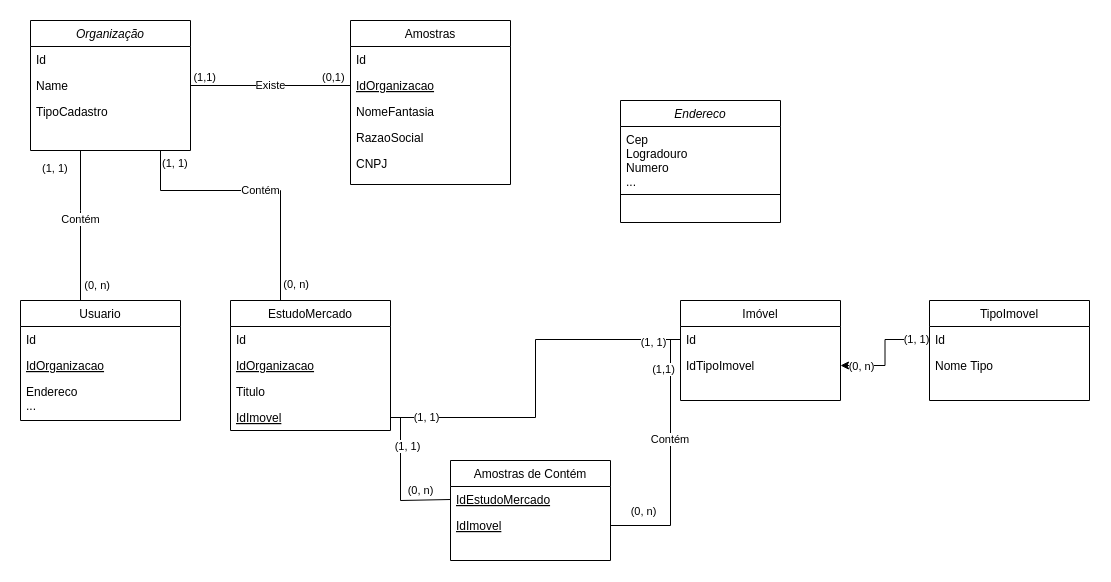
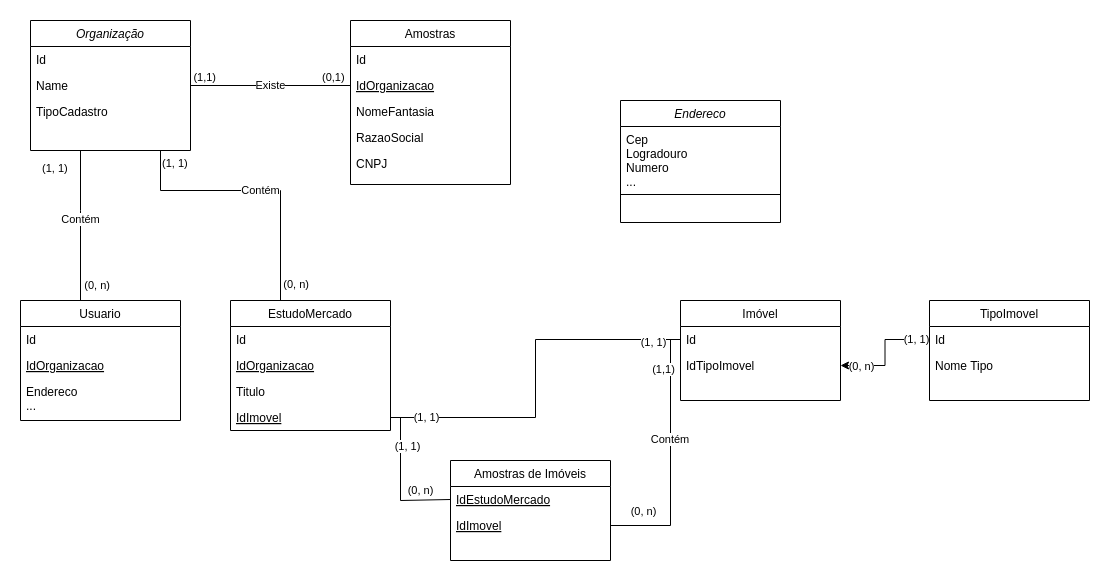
node "Amostras de Contém": label "Amostras de Contém" -> "Amostras de Imóveis"
